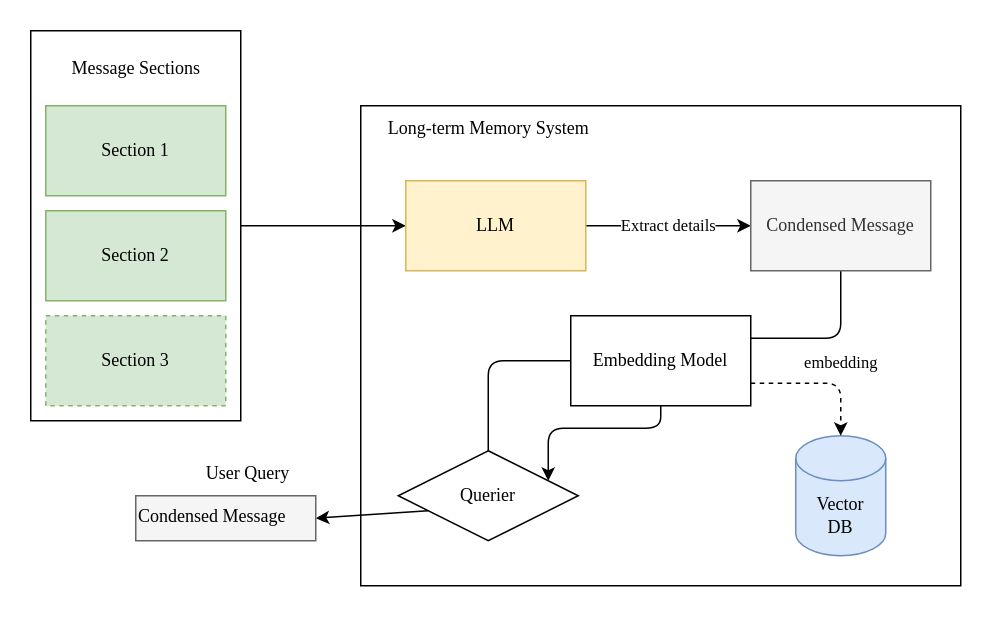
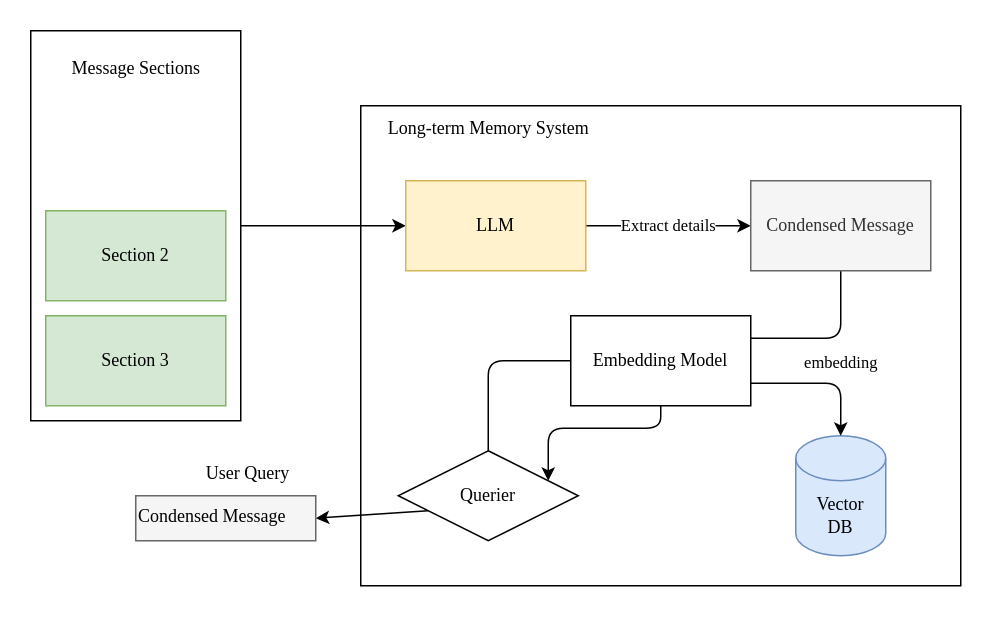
node "Section 1": removed
node "Section 3": style dashed -> solid
edge "Embedding Model" -> "Vector DB": style dashed -> solid
